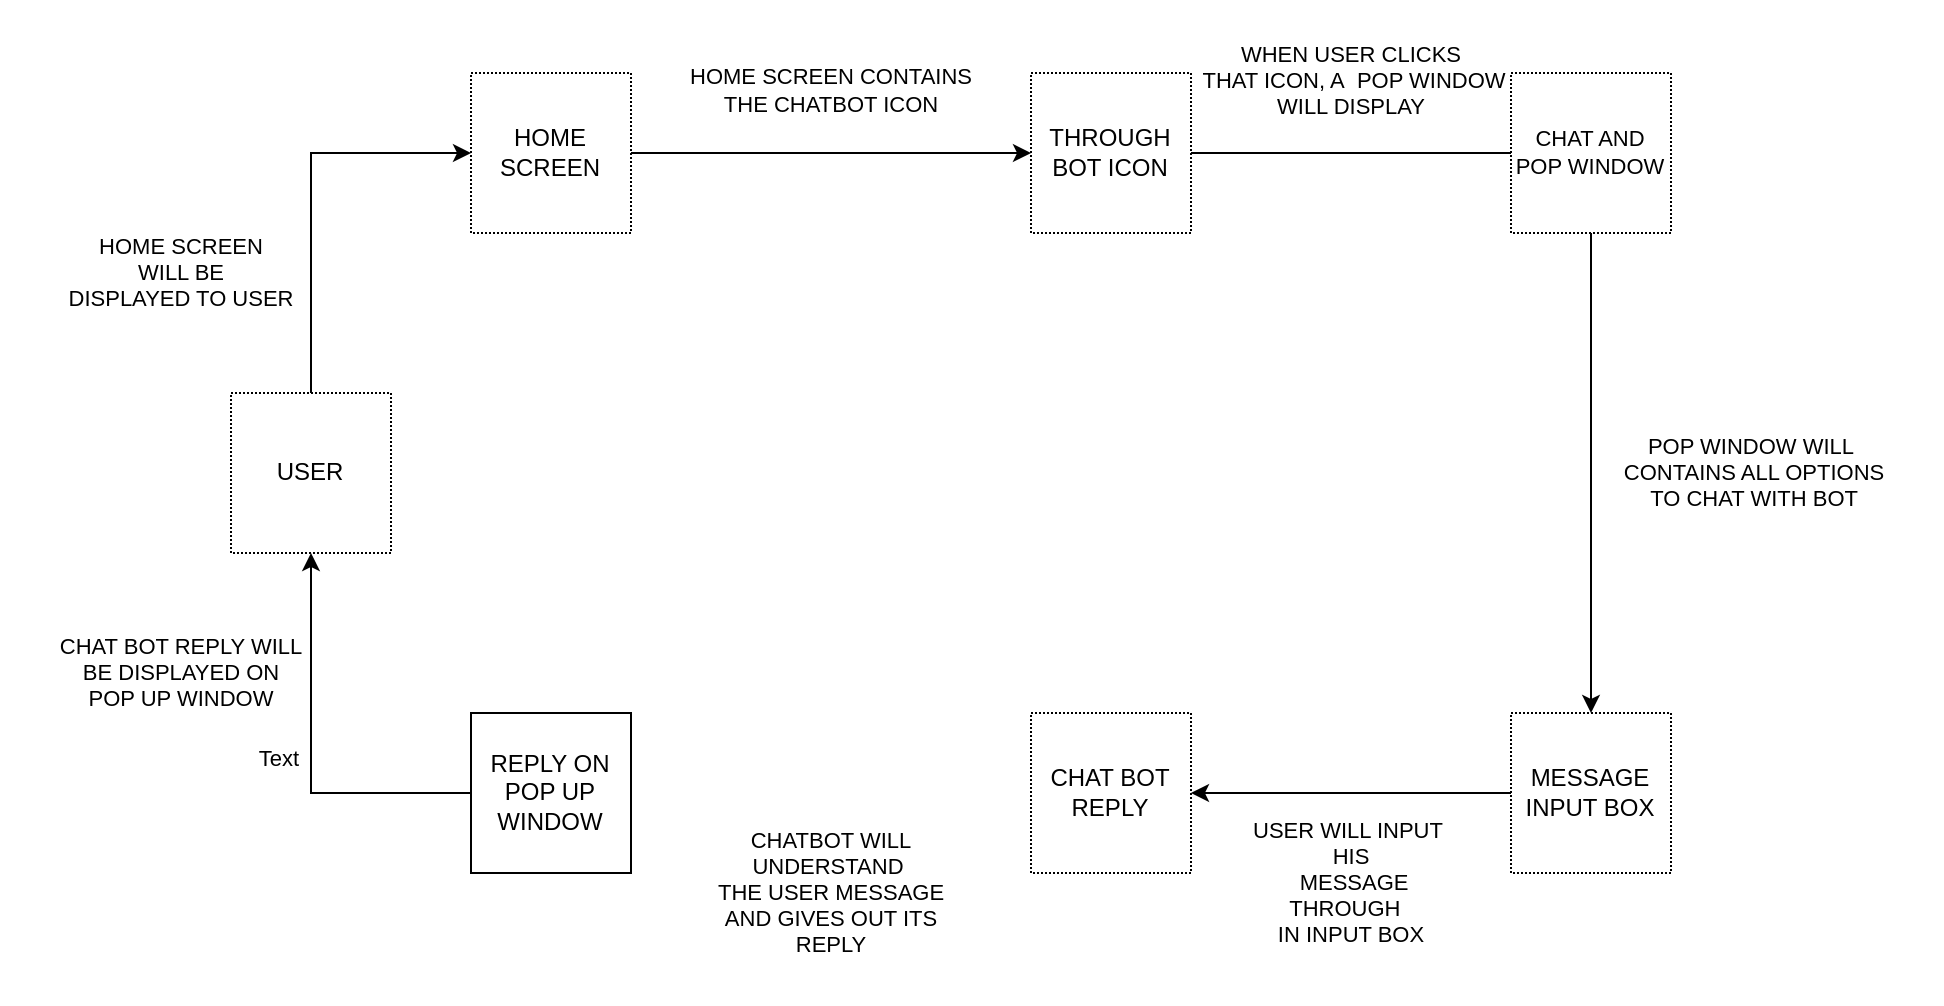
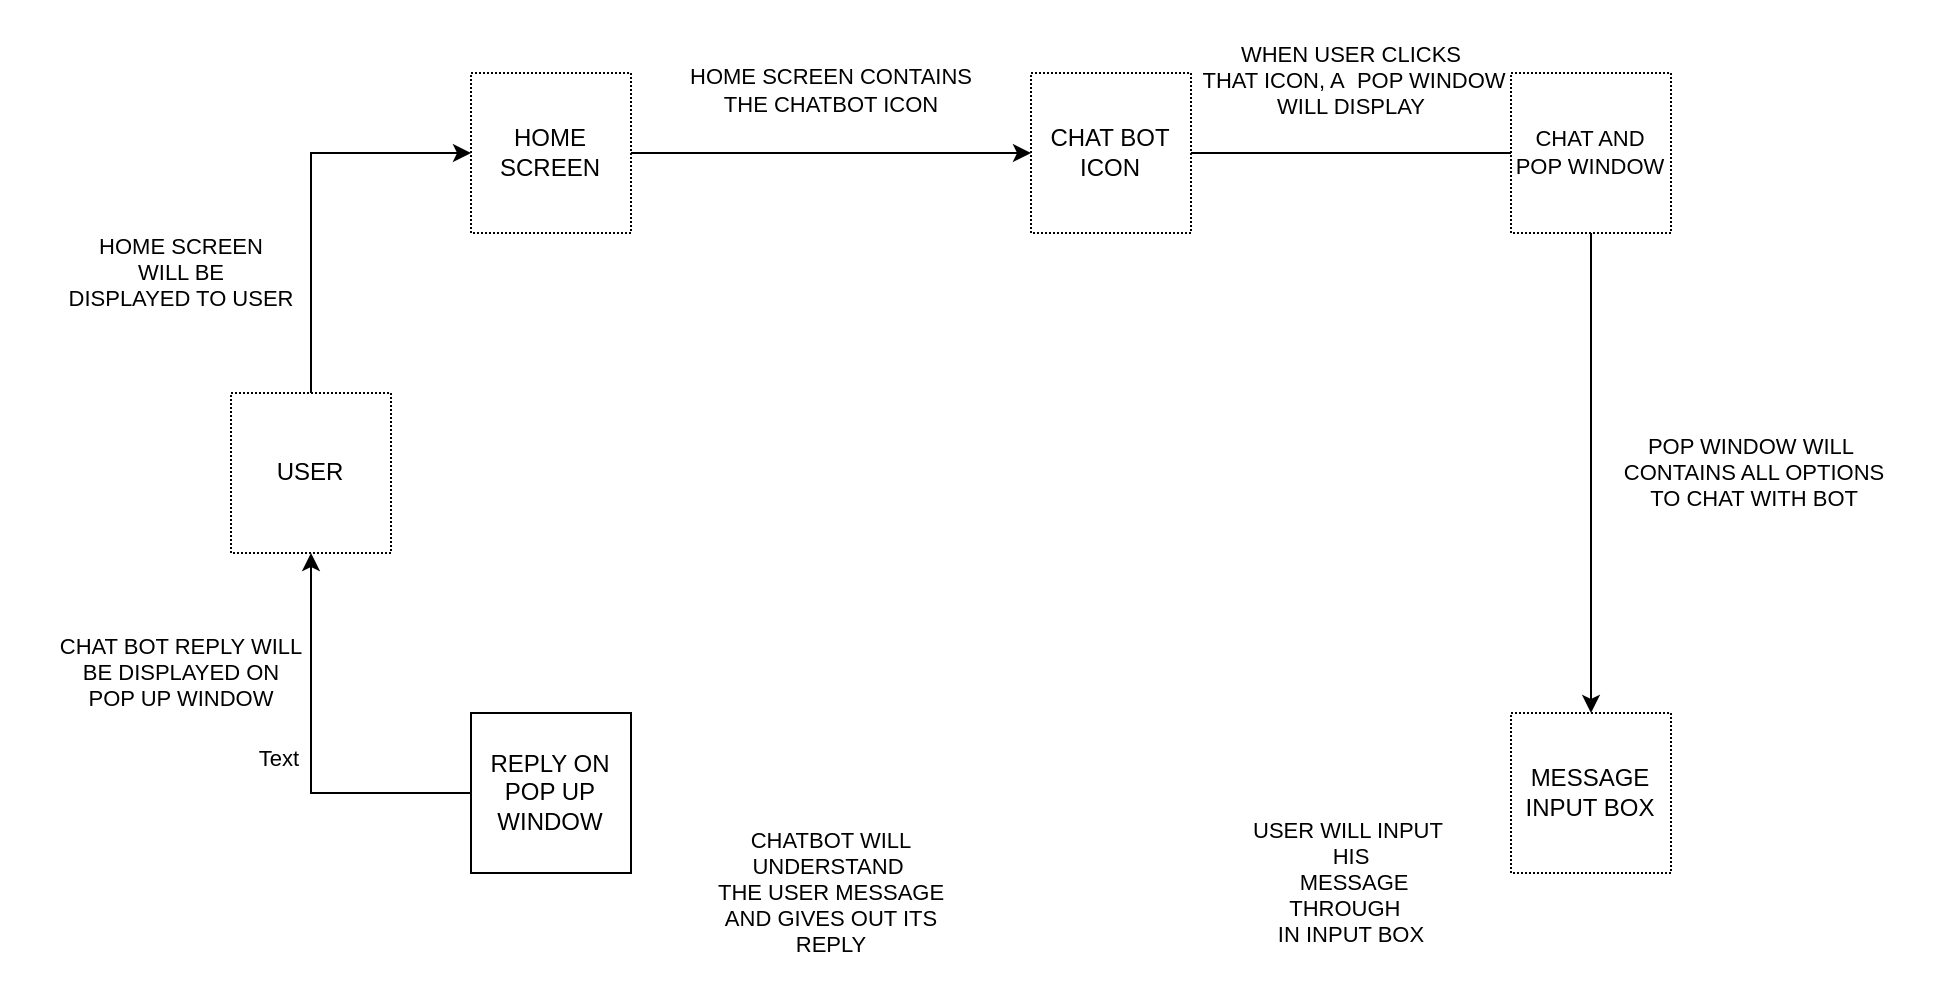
node "THROUGH BOT ICON": label "THROUGH BOT ICON" -> "CHAT BOT ICON"
node "CHAT BOT REPLY": removed
edge "MESSAGE INPUT BOX" -> "CHAT BOT REPLY": removed
